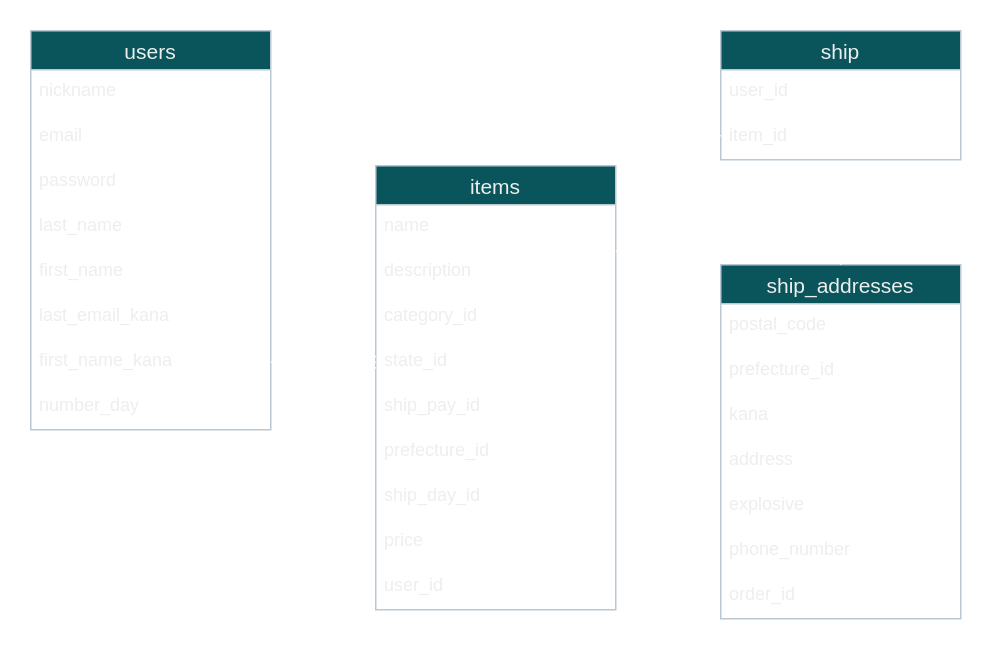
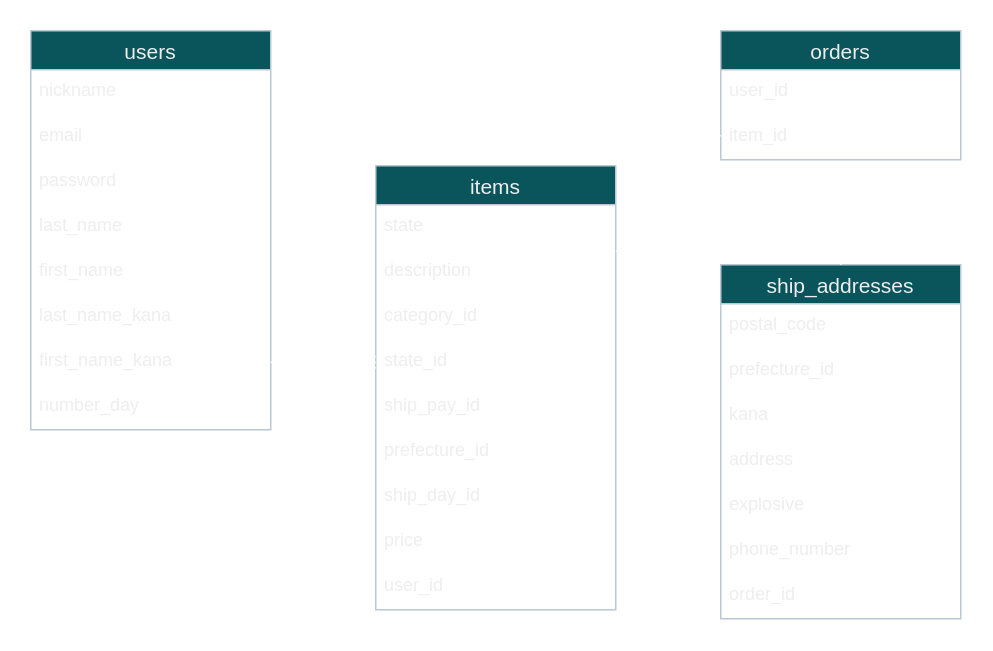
node "ship": label "ship" -> "orders"
node "name": label "name" -> "state"
node "last_email_kana": label "last_email_kana" -> "last_name_kana"
